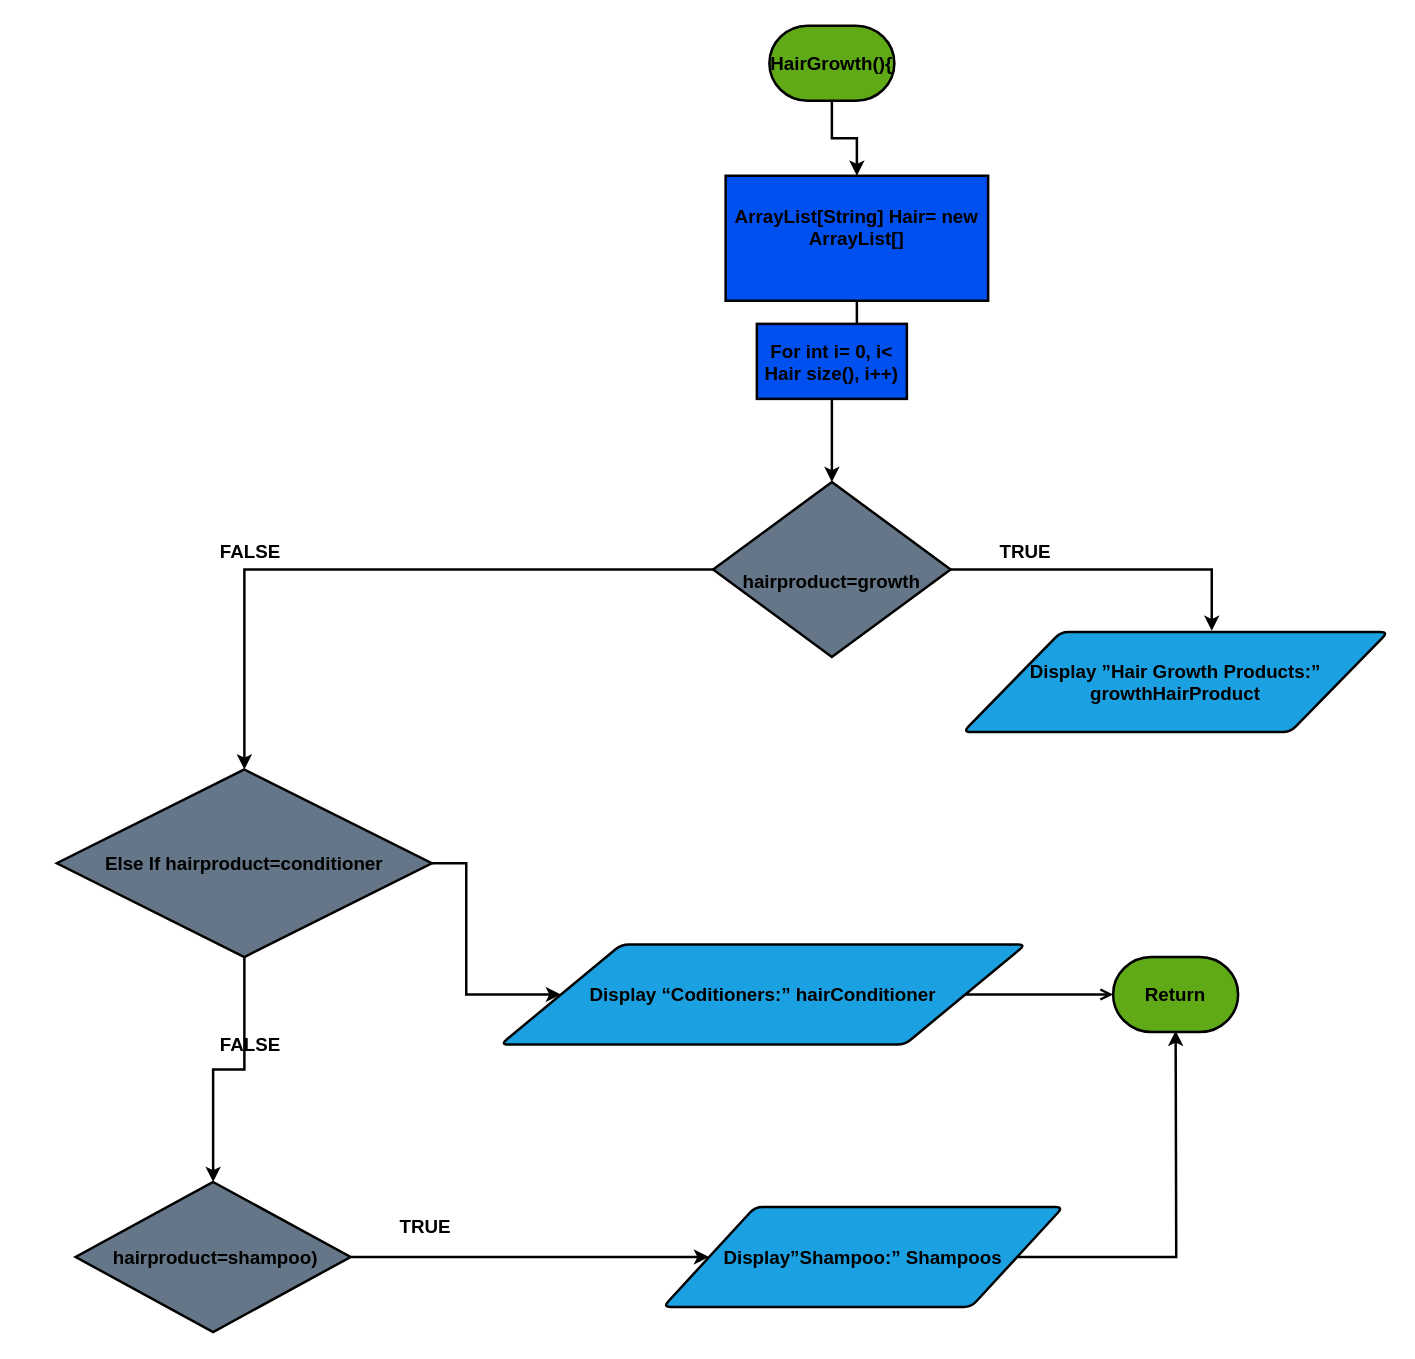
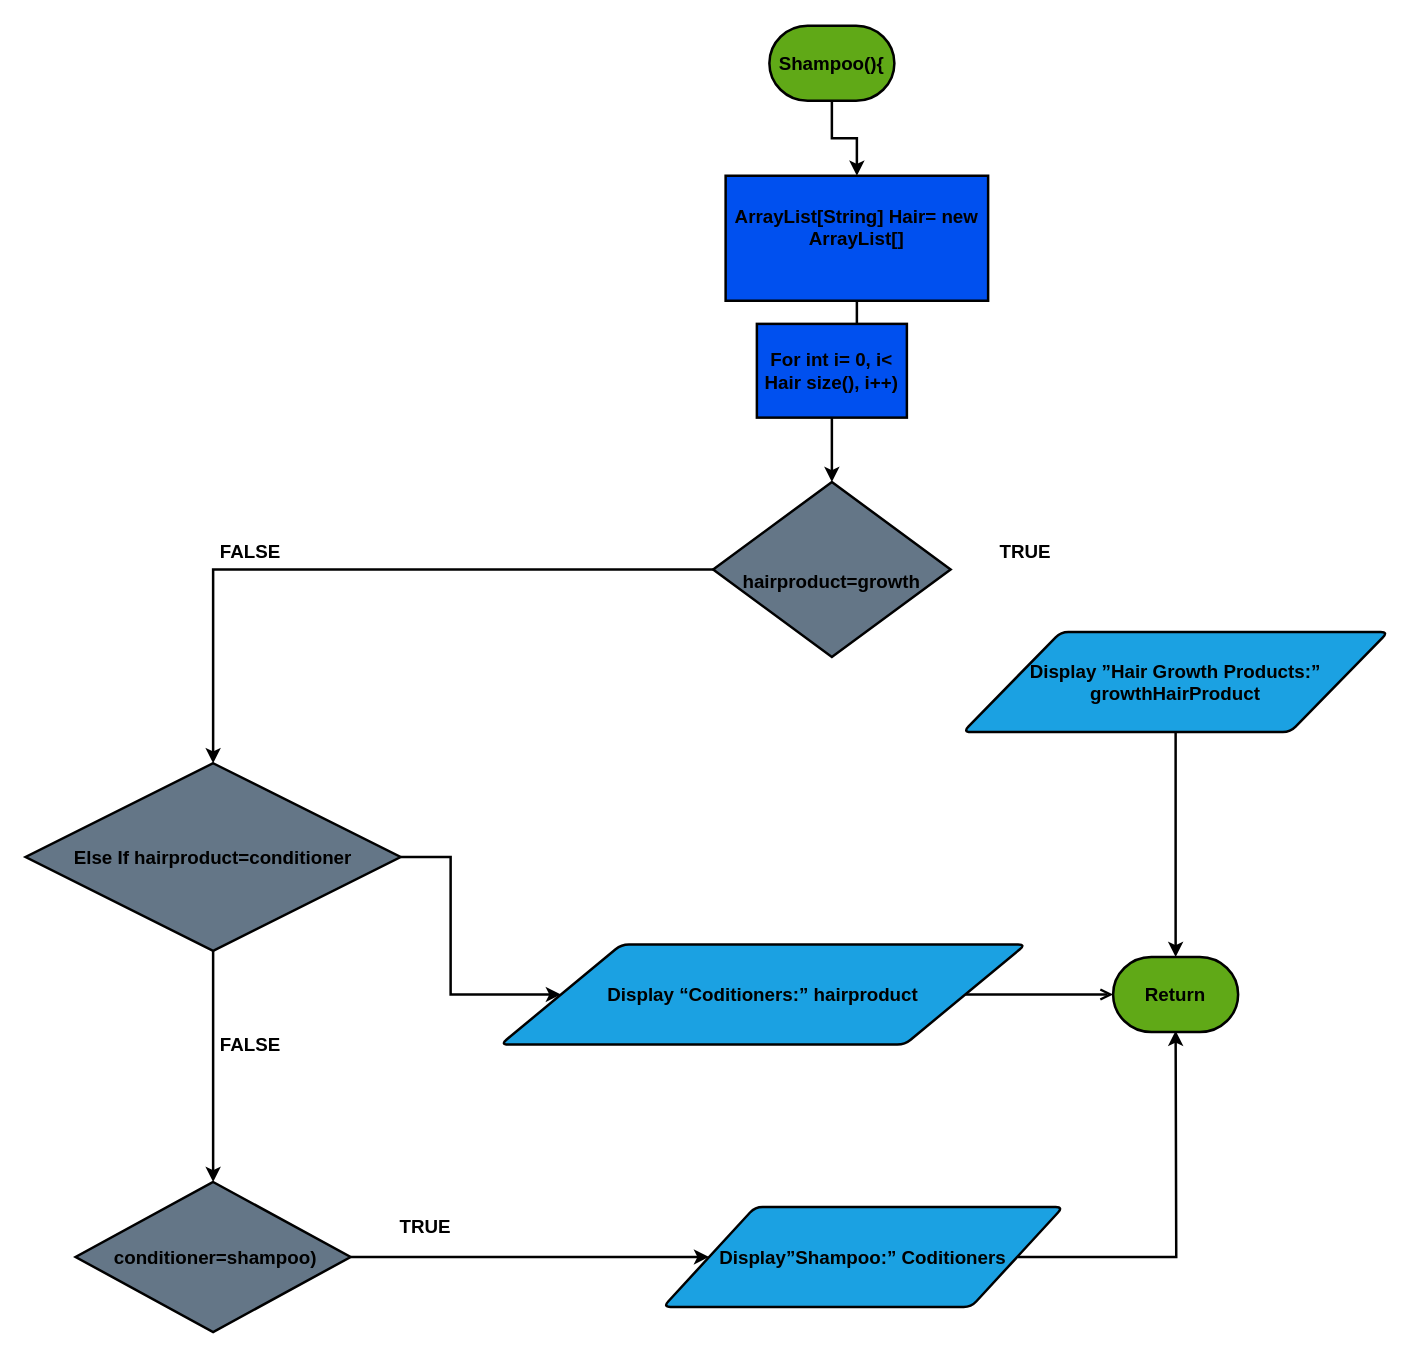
node "HairGrowth(){": label "HairGrowth(){" -> "Shampoo(){"
node "For int i= 0, i< Hair size(), i++)": size 150x75 -> 150x94
edge "hairproduct=growth" -> "Display ”Hair Growth Products:” growthHairProduct": removed
edge "Display ”Hair Growth Products:” growthHairProduct" -> "Return": added
node "Else If hairproduct=conditioner": moved (244, 863) -> (213, 857)
node "Display “Coditioners:” hairConditioner": label "Display “Coditioners:” hairConditioner" -> "Display “Coditioners:” hairproduct"
node "hairproduct=shampoo)": label "hairproduct=shampoo)" -> "conditioner=shampoo)"
node "Display”Shampoo:” Shampoos": label "Display”Shampoo:” Shampoos" -> "Display”Shampoo:” Coditioners"
